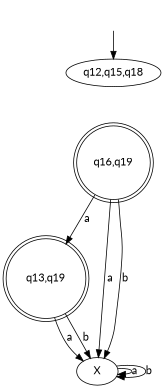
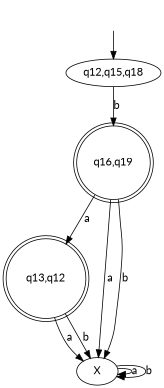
edge "q12,q15,q18" -> "q16,q19": added, label "b"
node "q13,q19": label "q13,q19" -> "q13,q12"
